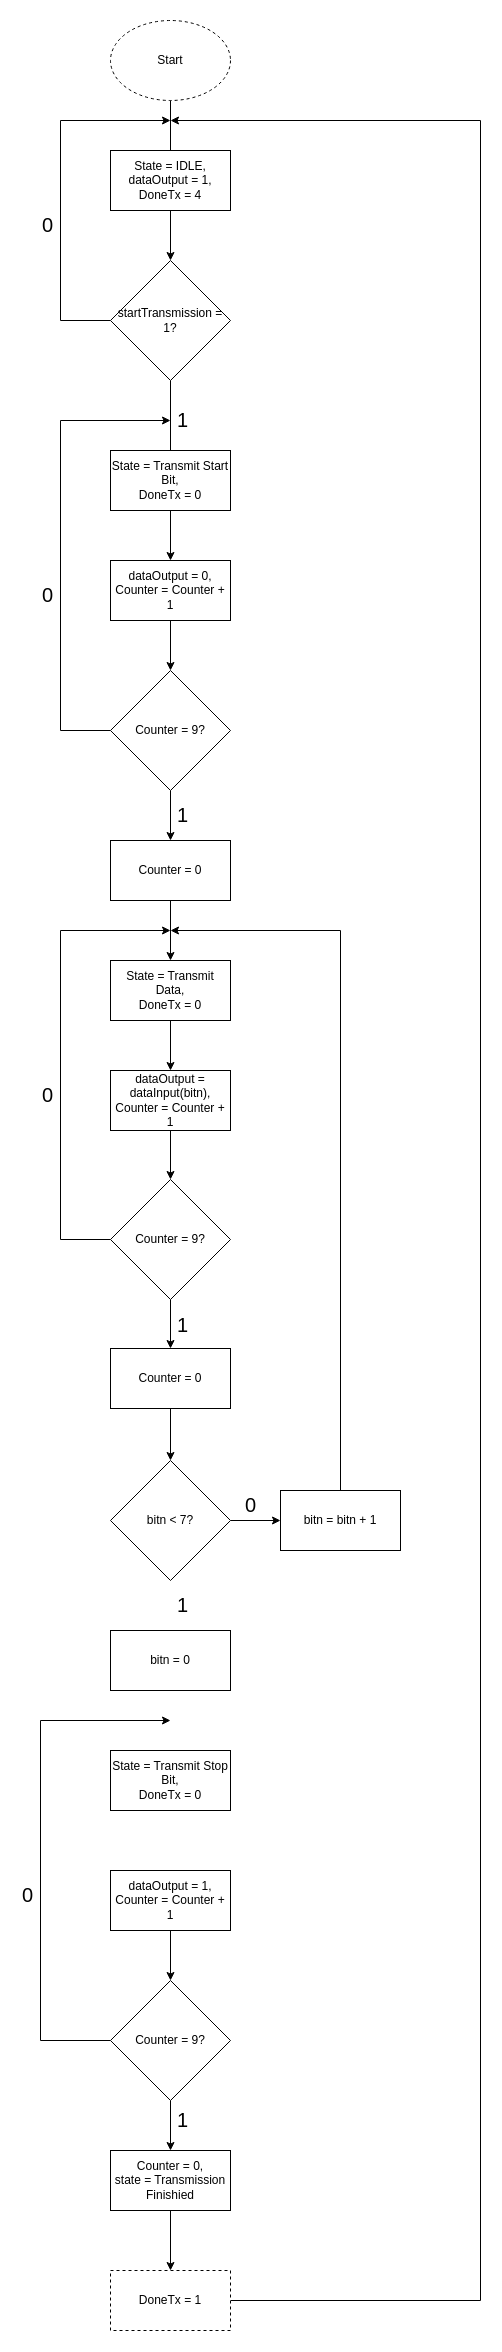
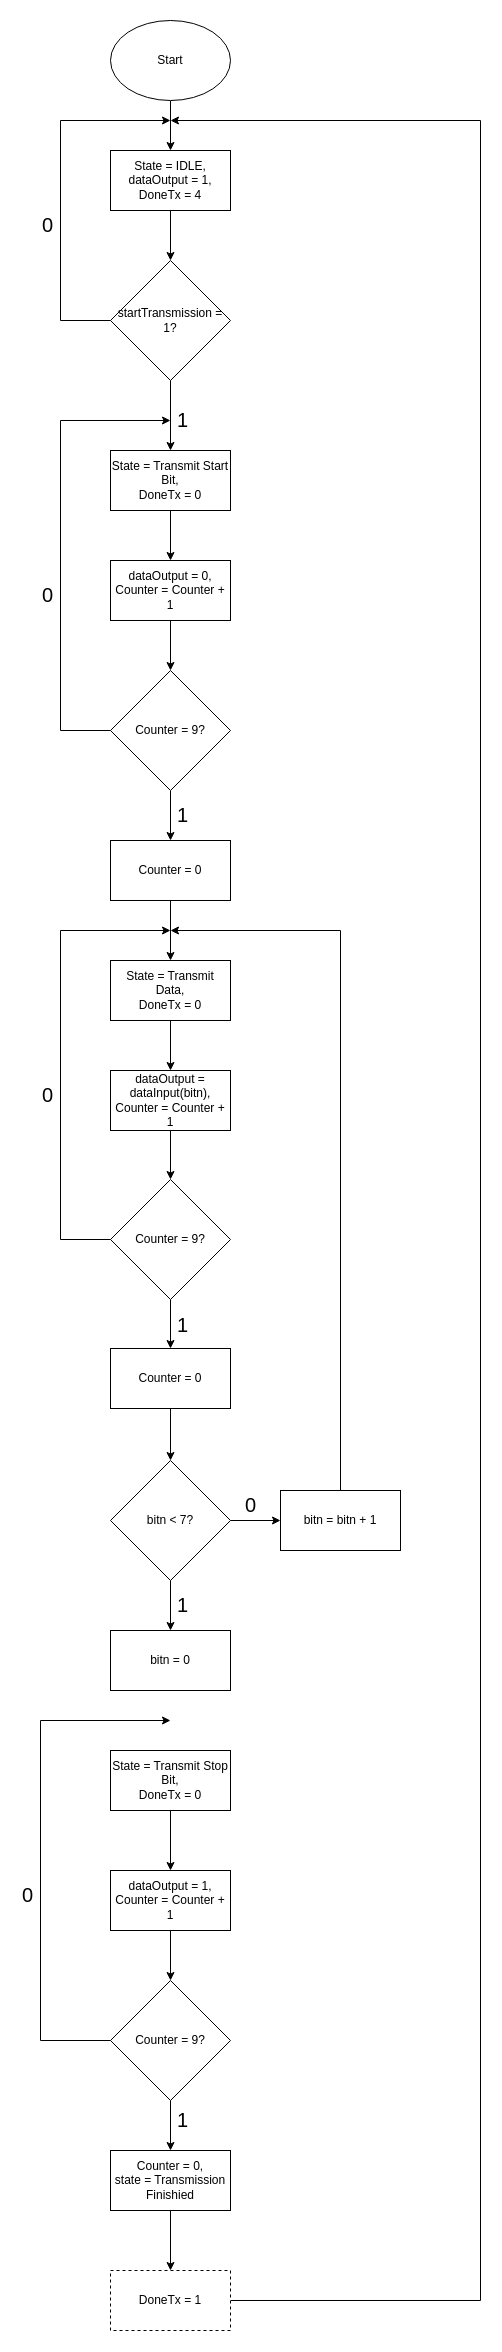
node "Start": style dashed -> solid
edge "Start" -- "State = IDLE, dataOutput = 1, DoneTx = 4": arrowhead none -> classic
edge "startTransmission = 1?" -- "State = Transmit Start Bit, DoneTx = 0": arrowhead none -> classic
edge "bitn < 7?" -> "bitn = 0": added
edge "State = Transmit Stop Bit, DoneTx = 0" -> "dataOutput = 1, Counter = Counter + 1": added
